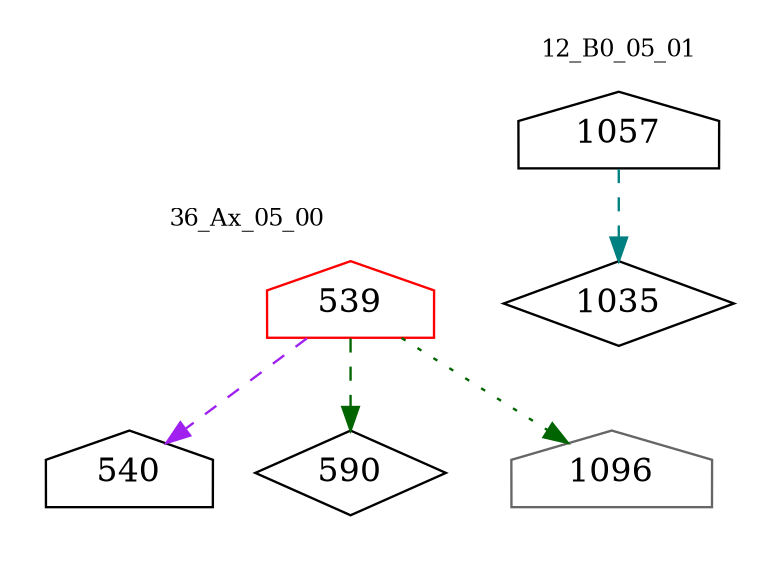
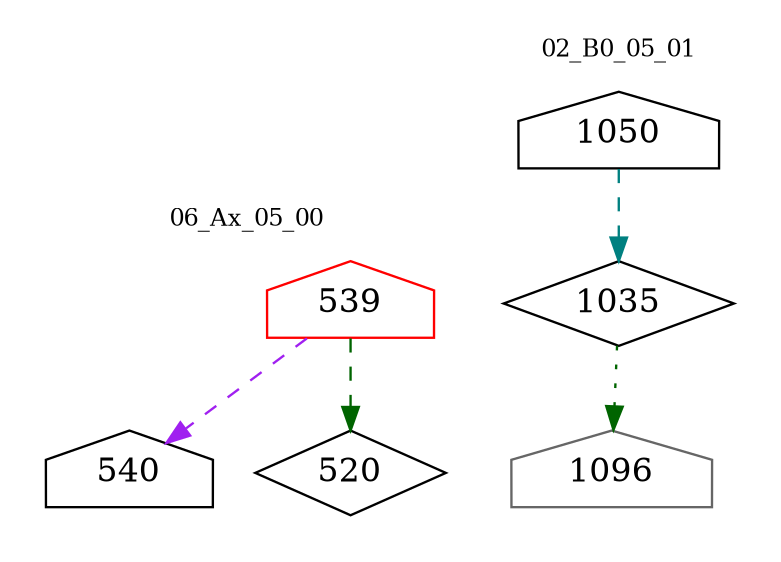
cluster "12_B0_05_01": label "12_B0_05_01" -> "02_B0_05_01"
node "1057": label "1057" -> "1050"
cluster "36_Ax_05_00": label "36_Ax_05_00" -> "06_Ax_05_00"
edge "539" -> "1096": now "1035" -> "1096"
node "590": label "590" -> "520"
